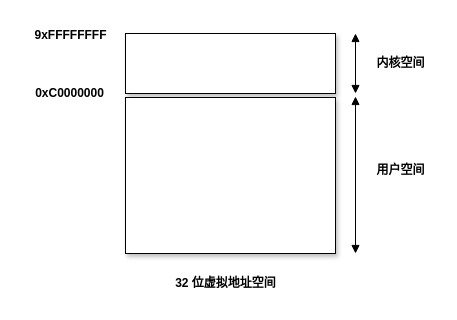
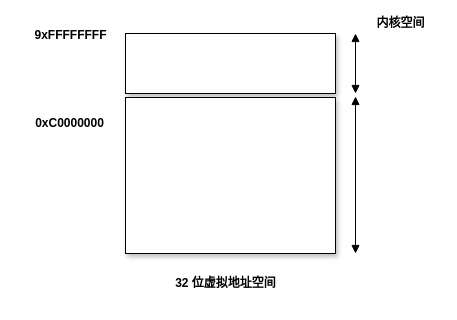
node "内核空间": moved (401, 64) -> (401, 24)
node "0xC0000000": moved (70, 94) -> (70, 124)
node "用户空间": removed
